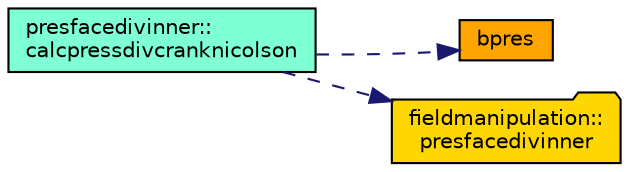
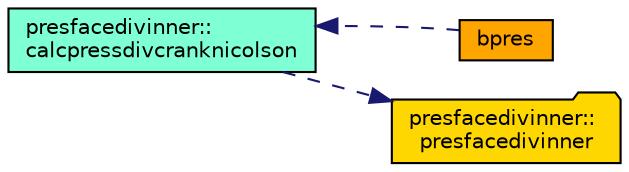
edge "presfacedivinner:: calcpressdivcranknicolson" -> "bpres": reversed
node "fieldmanipulation:: presfacedivinner": label "fieldmanipulation:: presfacedivinner" -> "presfacedivinner:: presfacedivinner"
